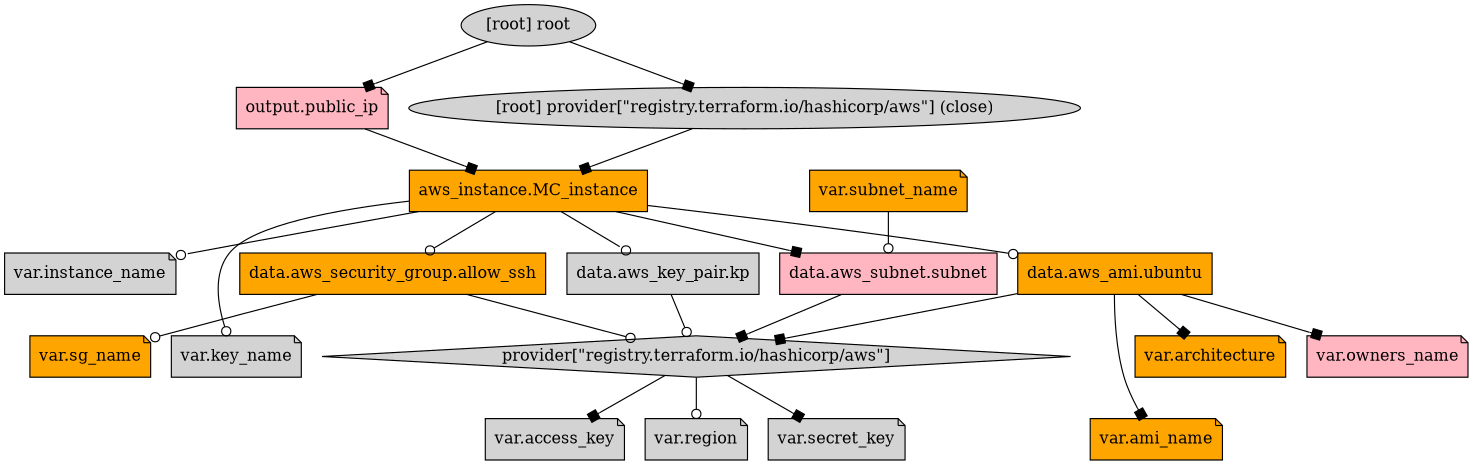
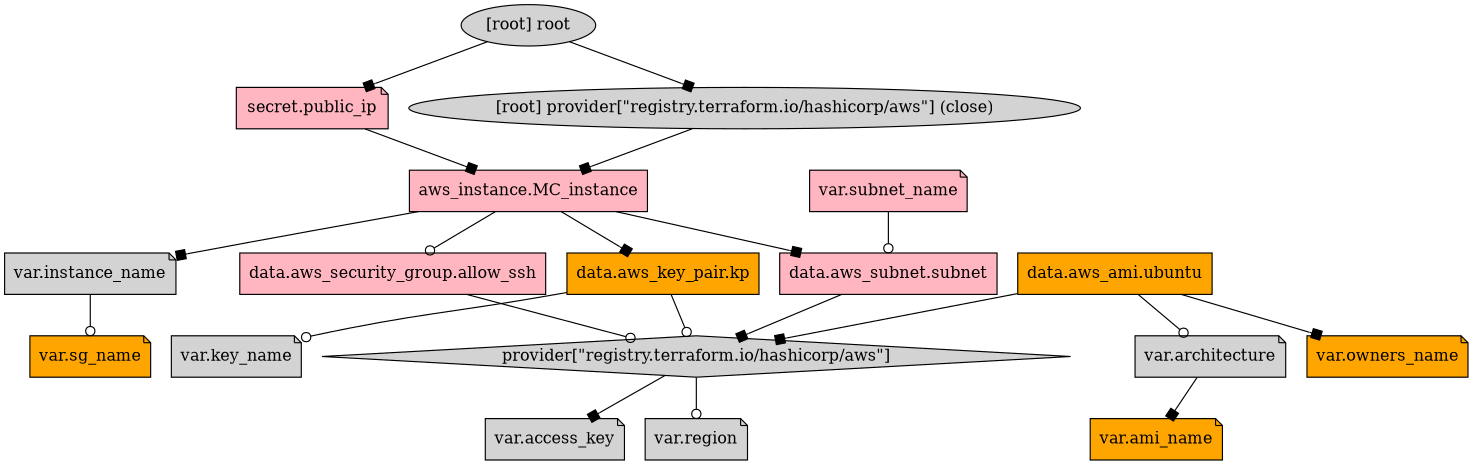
node "output.public_ip": label "output.public_ip" -> "secret.public_ip"
node "aws_instance.MC_instance": fillcolor orange -> lightpink
node "var.subnet_name": fillcolor orange -> lightpink
edge "aws_instance.MC_instance" -> "var.key_name": now "data.aws_key_pair.kp" -> "var.key_name"
edge "aws_instance.MC_instance" -> "data.aws_ami.ubuntu": removed
edge "aws_instance.MC_instance" -> "data.aws_key_pair.kp": arrowhead odot -> box
edge "aws_instance.MC_instance" -> "var.instance_name": arrowhead odot -> box
node "data.aws_security_group.allow_ssh": fillcolor orange -> lightpink
node "data.aws_key_pair.kp": fillcolor lightgrey -> orange
edge "data.aws_ami.ubuntu" -> "var.architecture": arrowhead box -> odot
edge "data.aws_security_group.allow_ssh" -> "var.sg_name": now "var.instance_name" -> "var.sg_name"
edge "data.aws_ami.ubuntu" -> "var.ami_name": now "var.architecture" -> "var.ami_name"
node "var.architecture": fillcolor orange -> lightgrey
node "var.owners_name": fillcolor lightpink -> orange
node "var.secret_key": removed
